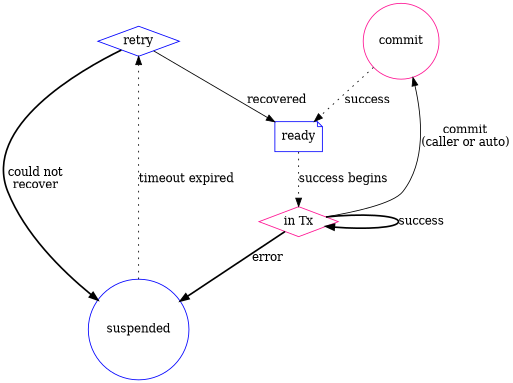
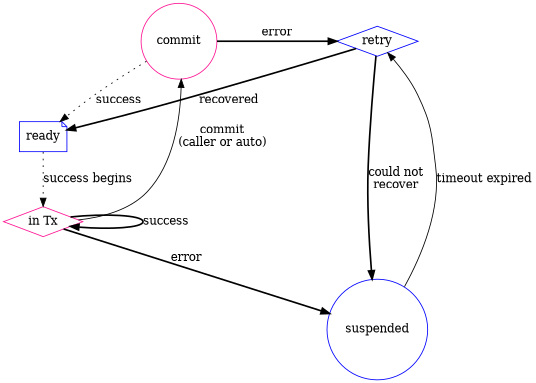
edge "commit" -> "retry": added, label "error"
edge "retry" -> "ready": style solid -> bold
edge "suspended" -> "retry": style dotted -> solid
